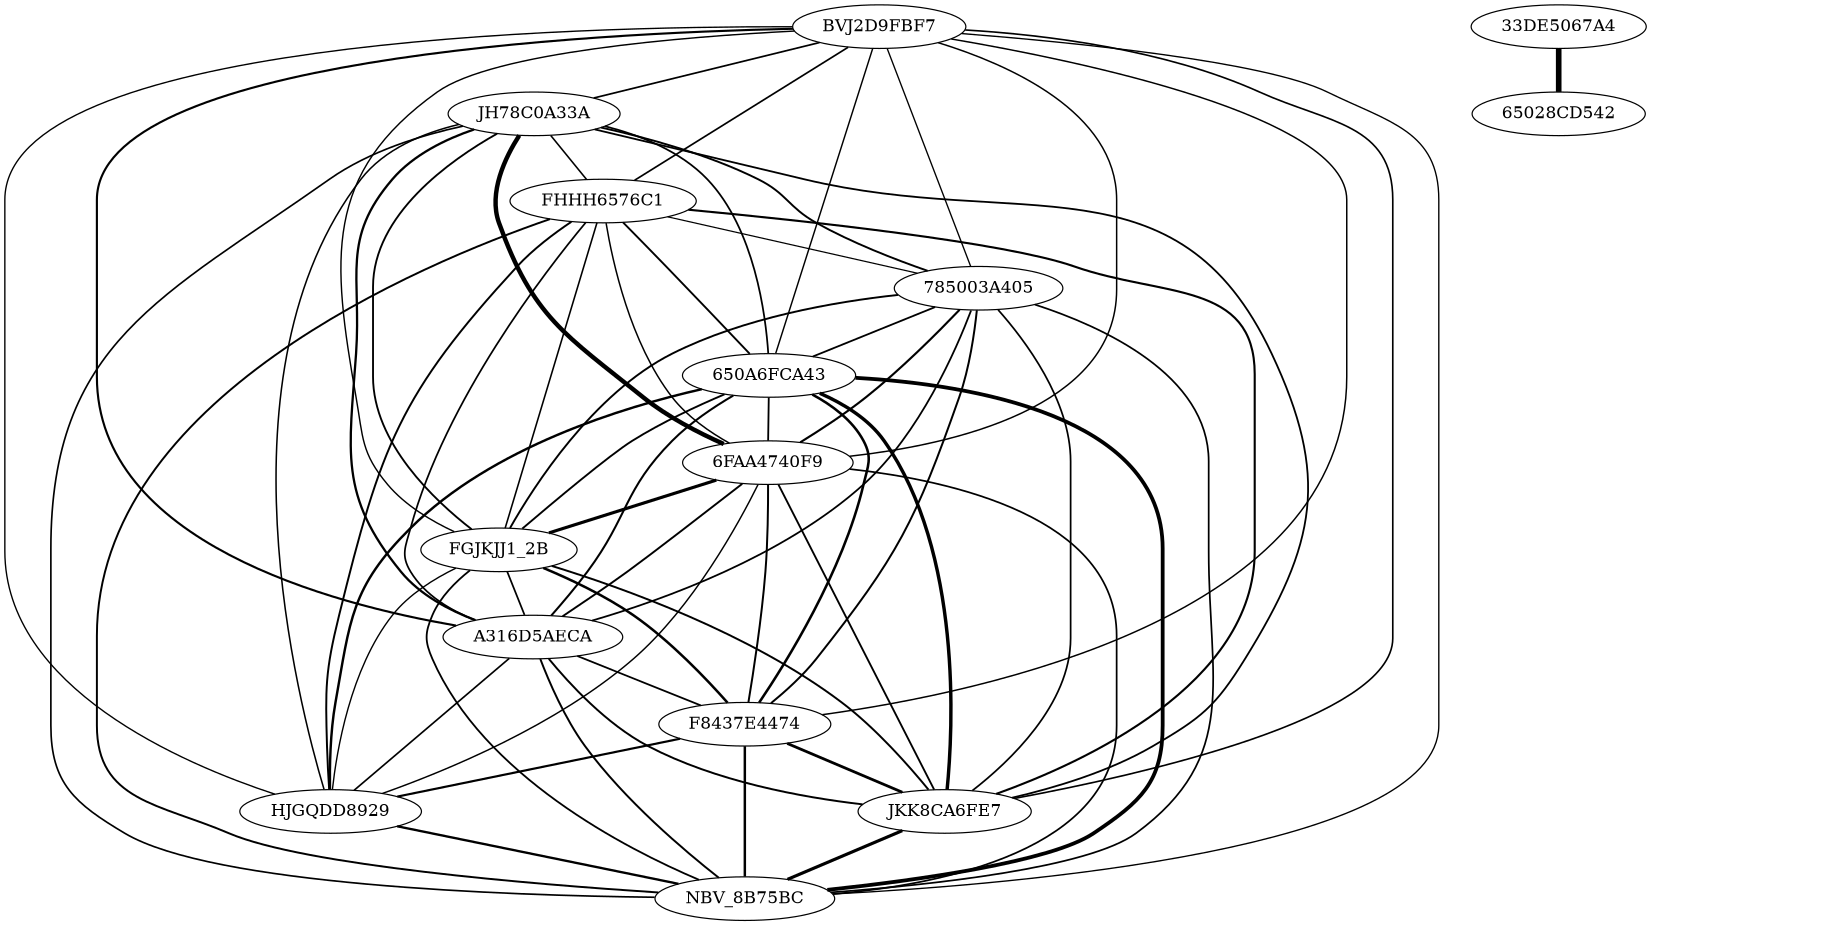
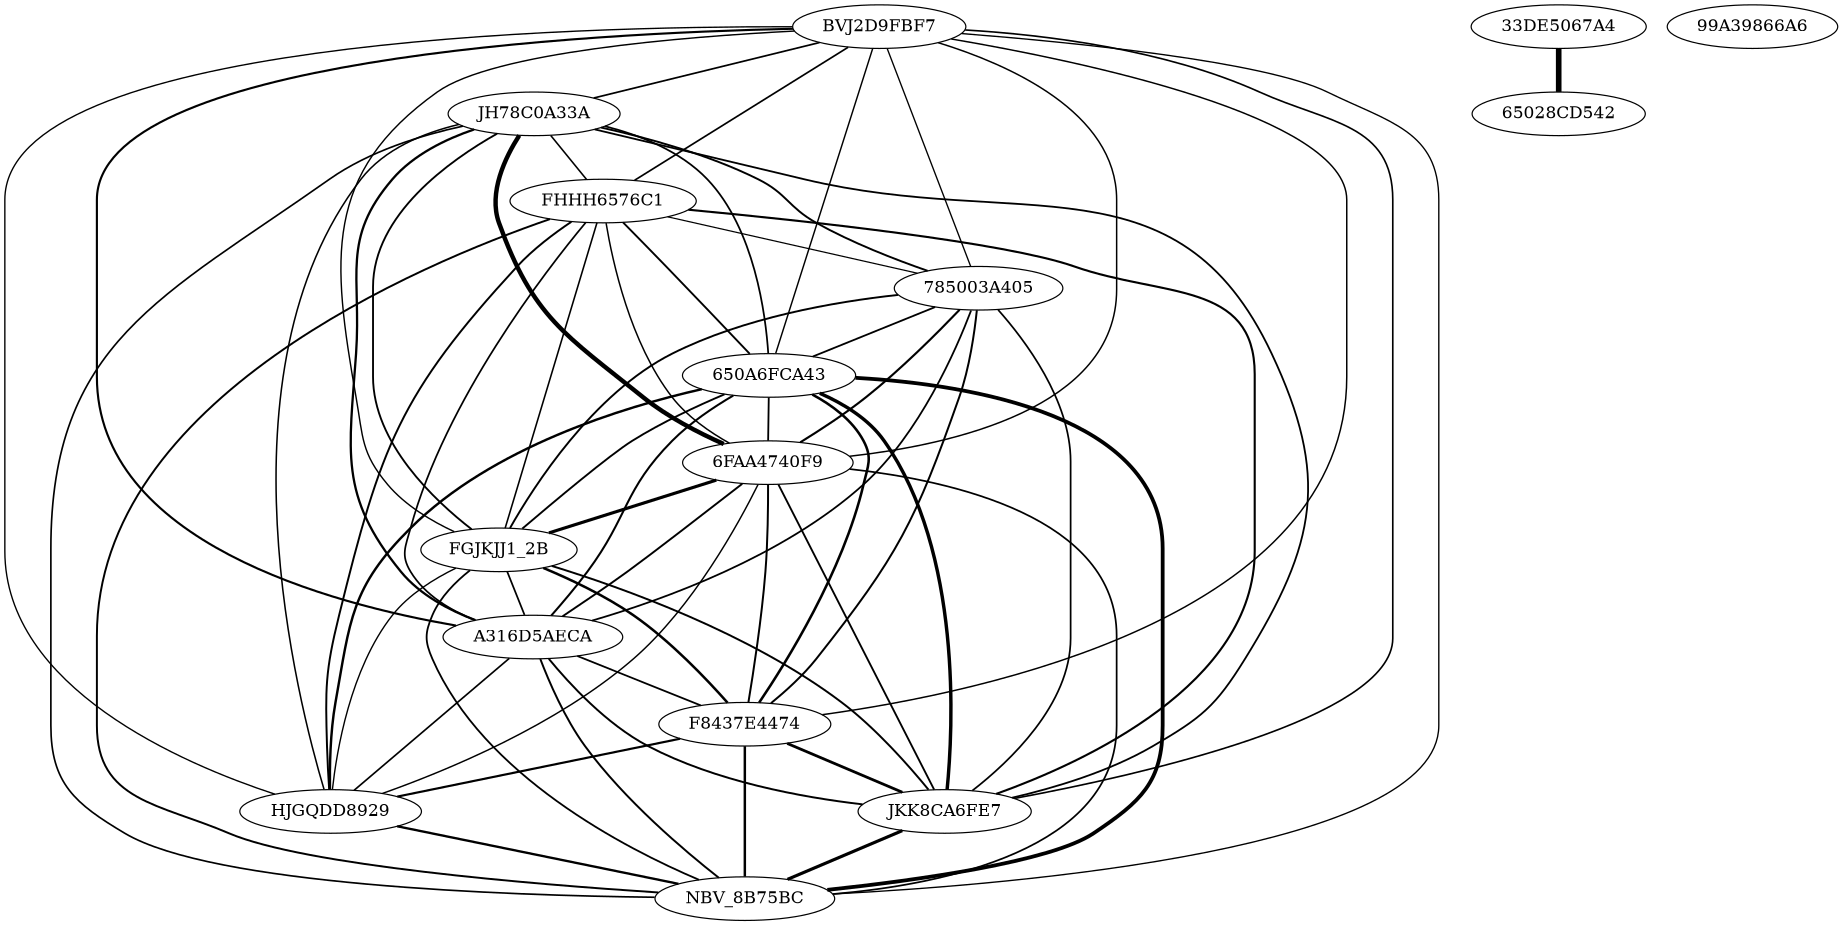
node "99A39866A6": added
edge "785003A405" -- "NBV_8B75BC": removed
